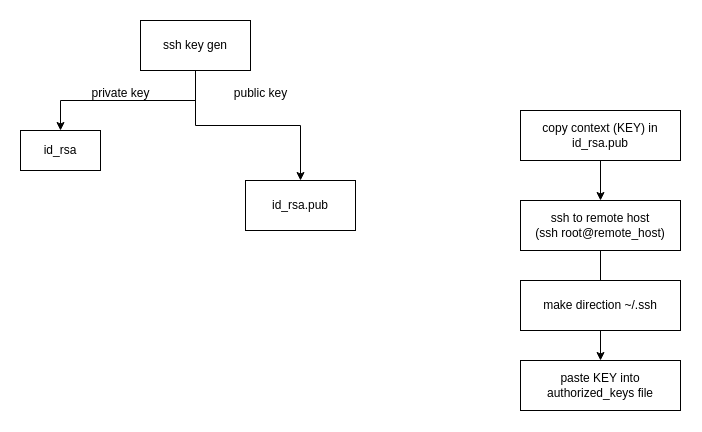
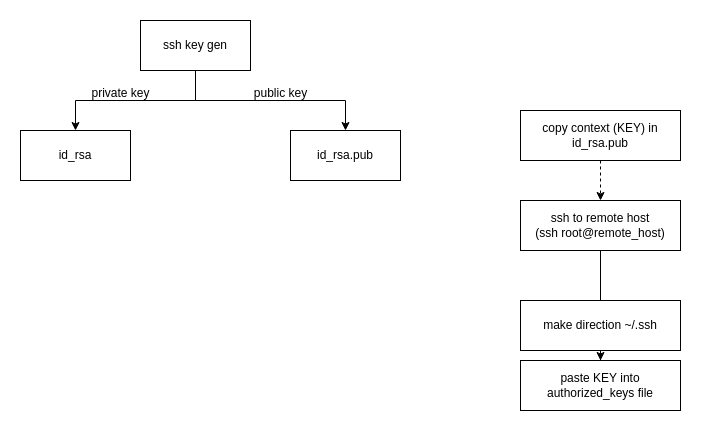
node "public key": moved (261, 94) -> (281, 94)
node "id_rsa": size 80x40 -> 110x50
edge "copy context (KEY) in id_rsa.pub" -> "ssh to remote host (ssh root@remote_host)": style solid -> dashed
node "id_rsa.pub": moved (301, 206) -> (346, 156)
node "make direction ~/.ssh": moved (601, 306) -> (601, 326)
